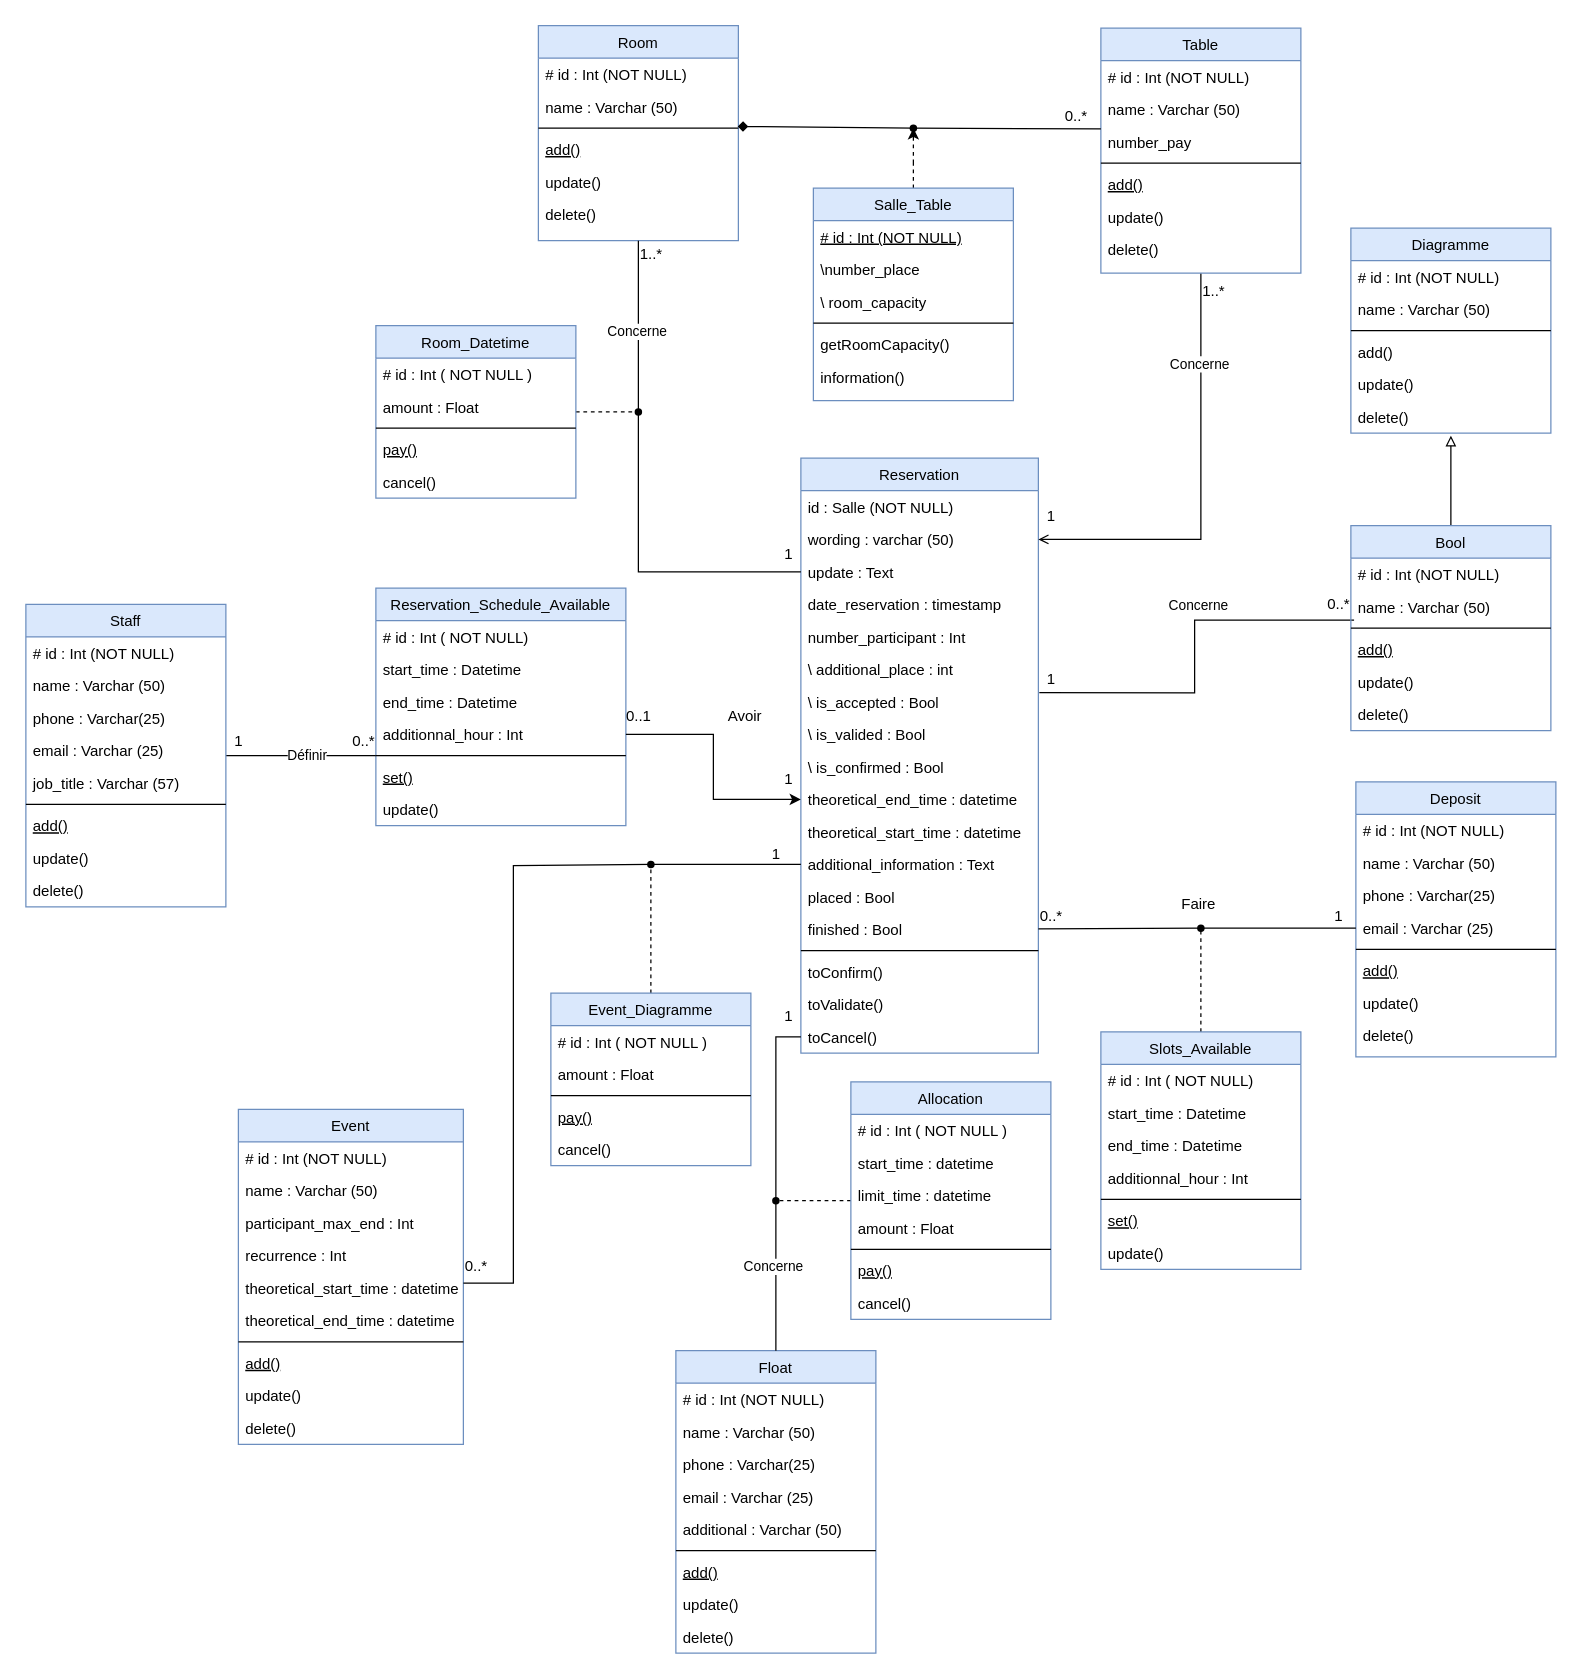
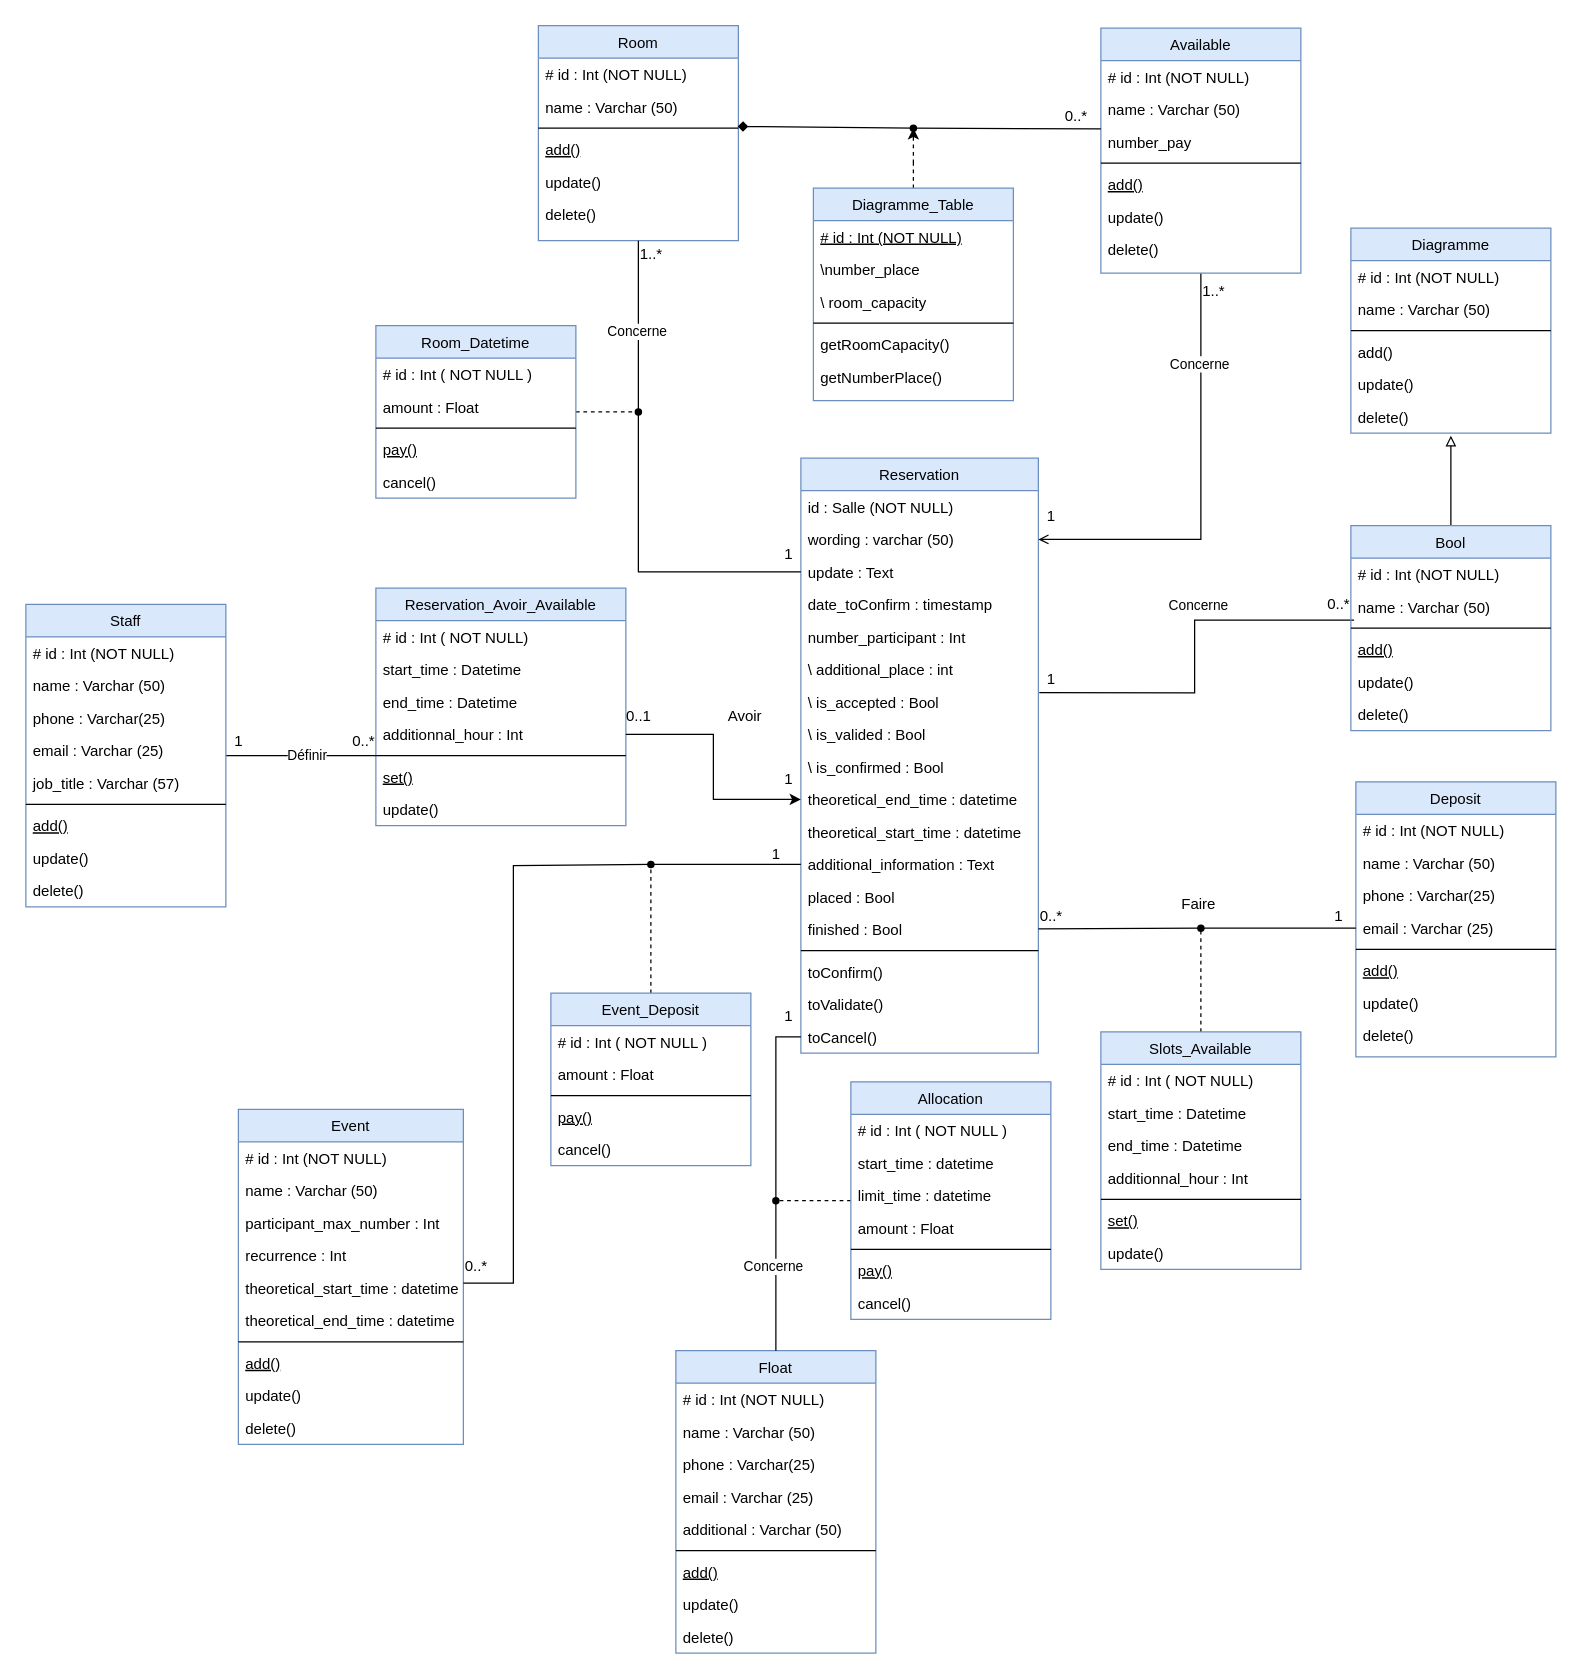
node "Table": label "Table" -> "Available"
node "Salle_Table": label "Salle_Table" -> "Diagramme_Table"
node "information()": label "information()" -> "getNumberPlace()"
node "Reservation_Schedule_Available": label "Reservation_Schedule_Available" -> "Reservation_Avoir_Available"
node "date_reservation : timestamp": label "date_reservation : timestamp" -> "date_toConfirm : timestamp"
node "Event_Diagramme": label "Event_Diagramme" -> "Event_Deposit"
node "participant_max_end : Int": label "participant_max_end : Int" -> "participant_max_number : Int"
